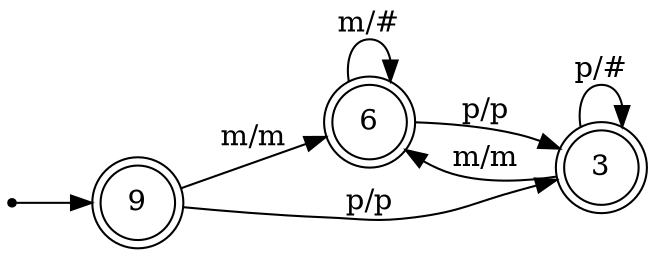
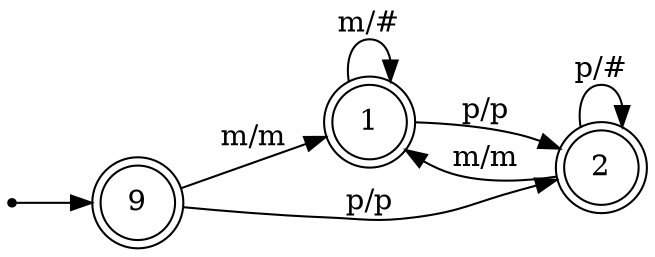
node "6": label "6" -> "1"
node "3": label "3" -> "2"
